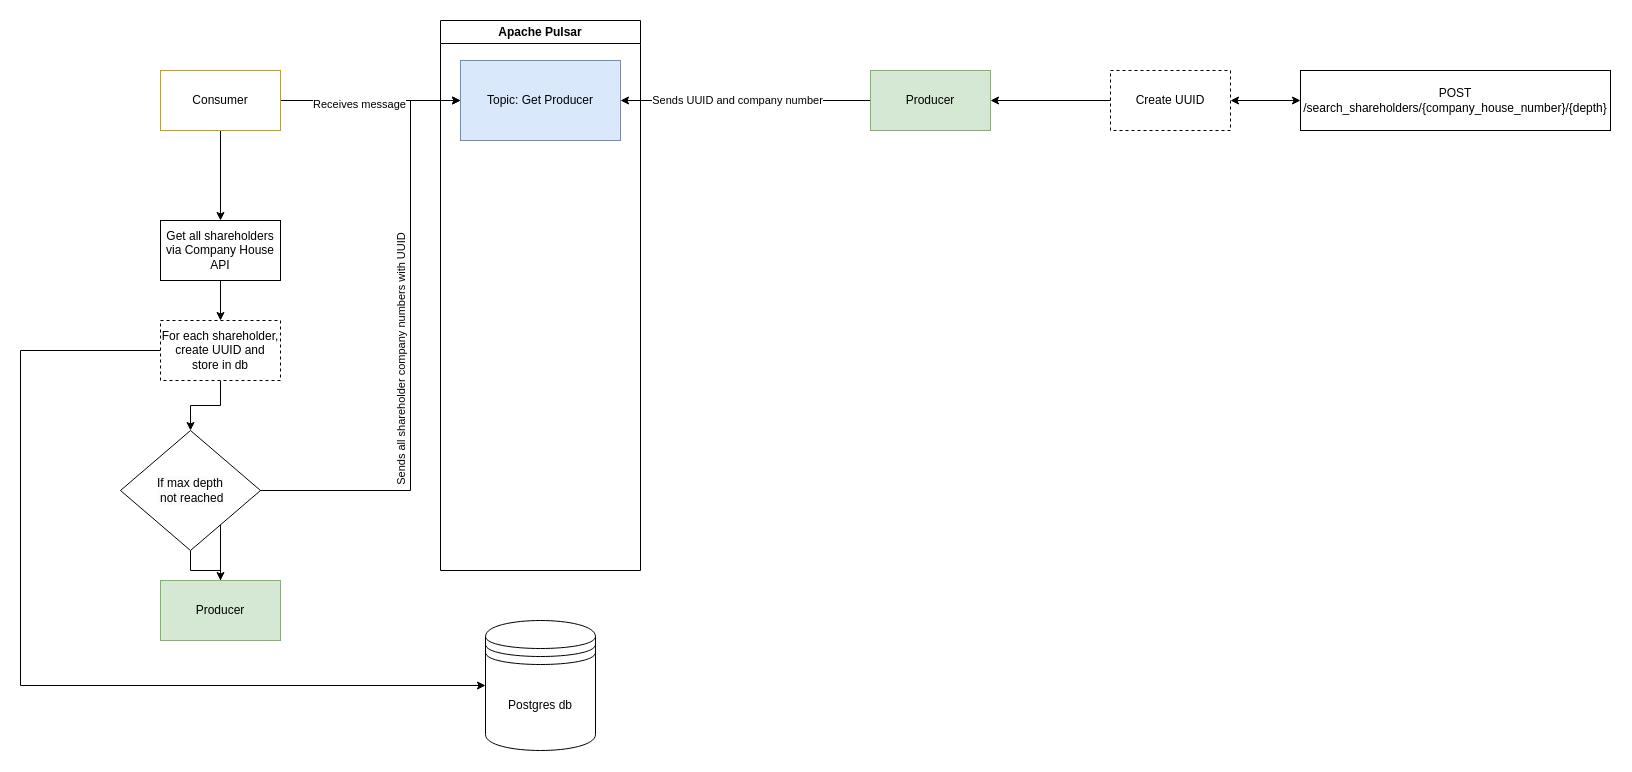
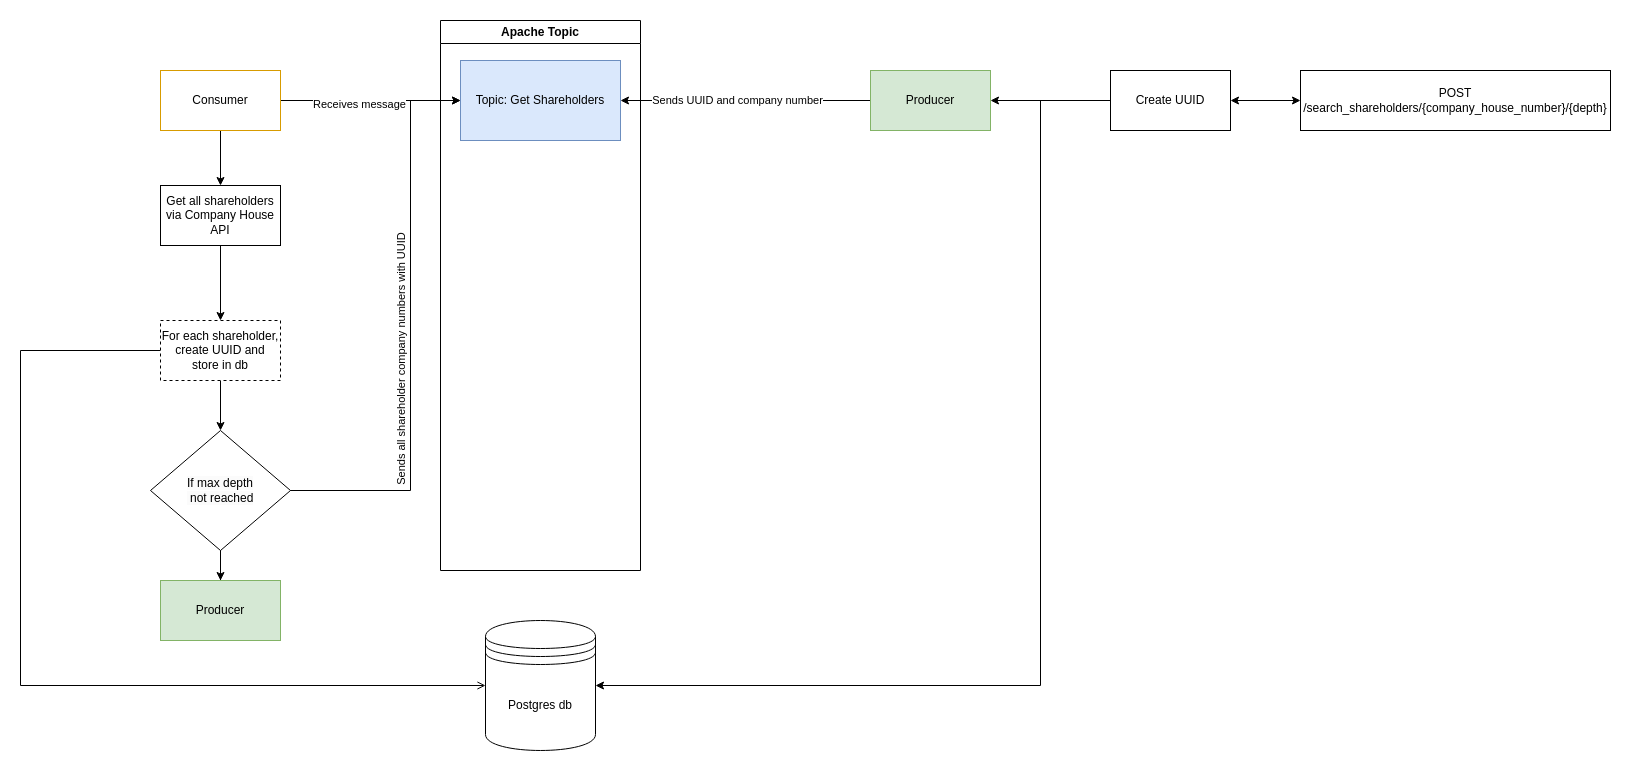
node "Apache Pulsar": label "Apache Pulsar" -> "Apache Topic"
node "Topic: Get Producer": label "Topic: Get Producer" -> "Topic: Get Shareholders"
node "Create UUID": style dashed -> solid
node "Get all shareholders via Company House API": moved (221, 251) -> (221, 216)
node "If max depth not reached": moved (191, 491) -> (221, 491)
edge "Create UUID" -> "Postgres db": added
edge "For each shareholder, create UUID and store in db" -> "Postgres db": arrowhead classic -> open
